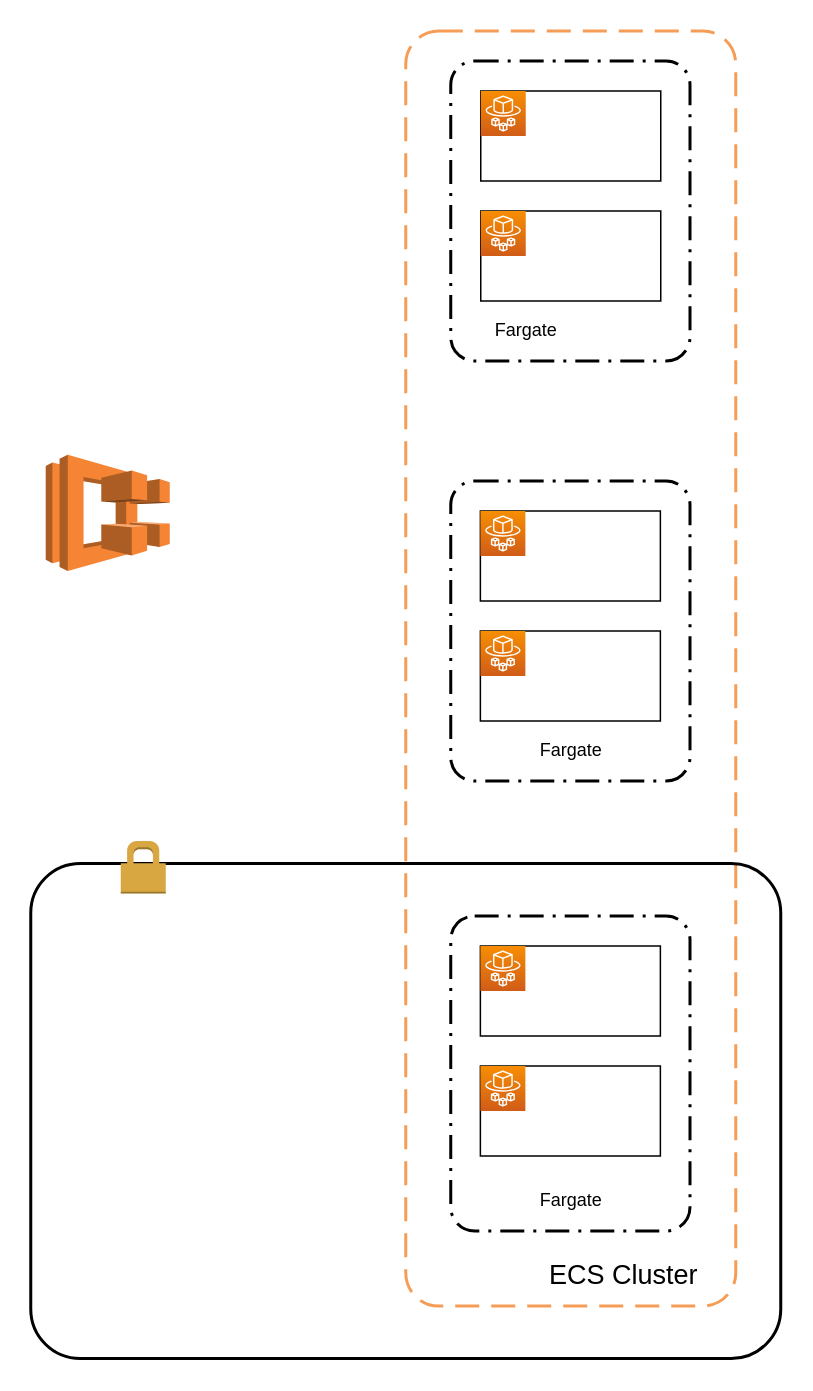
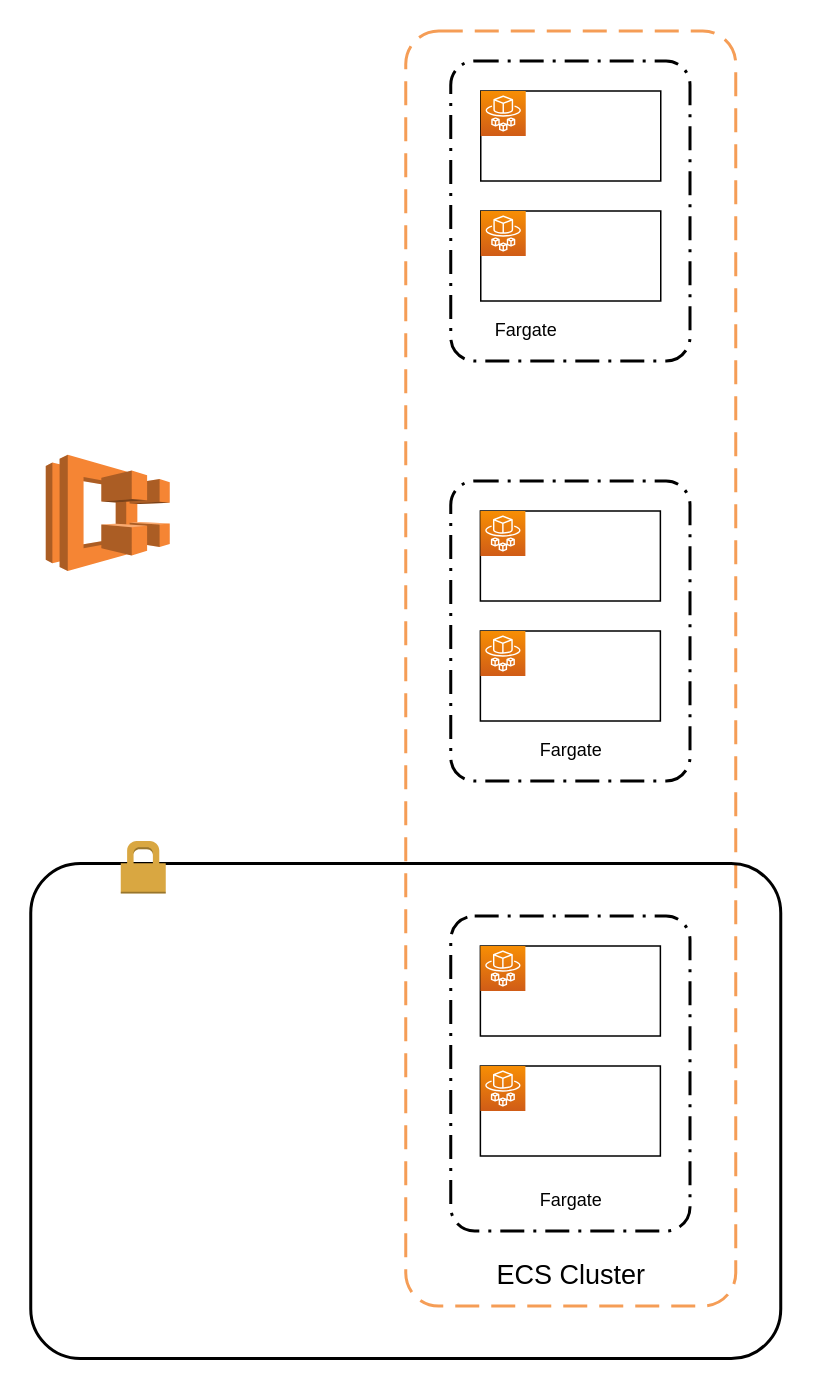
node "ECS Cluster": moved (623, 1276) -> (570, 1276)
